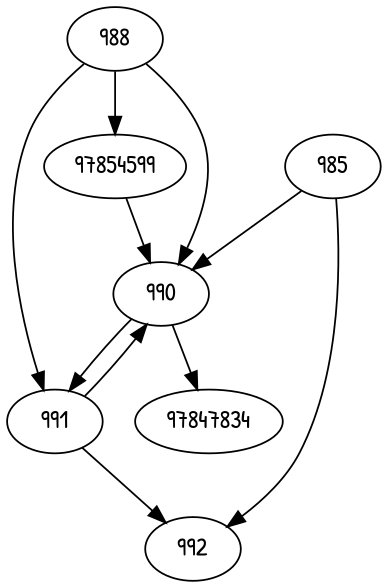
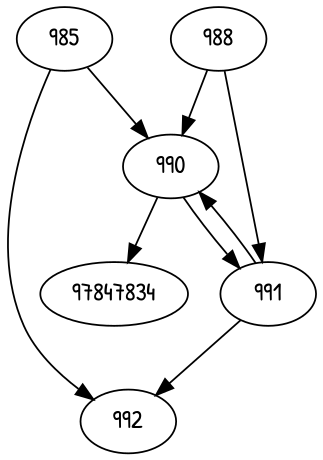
node "97854599": removed
